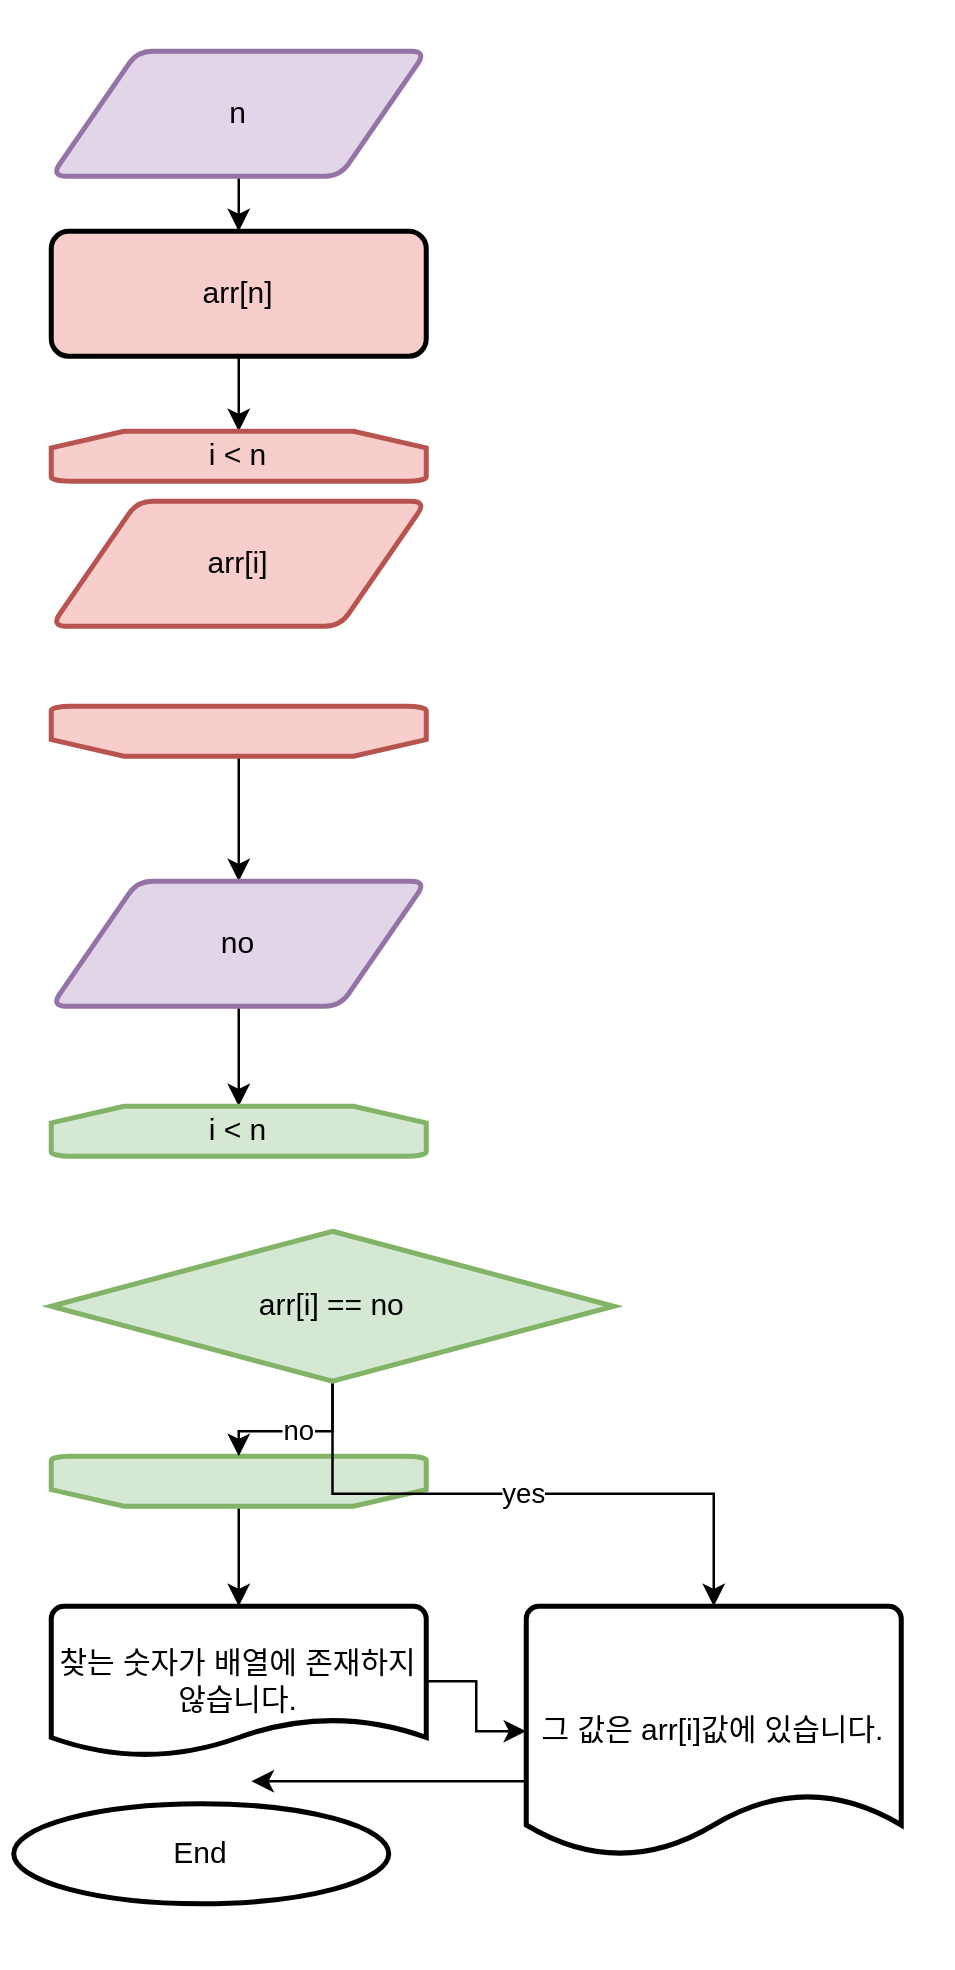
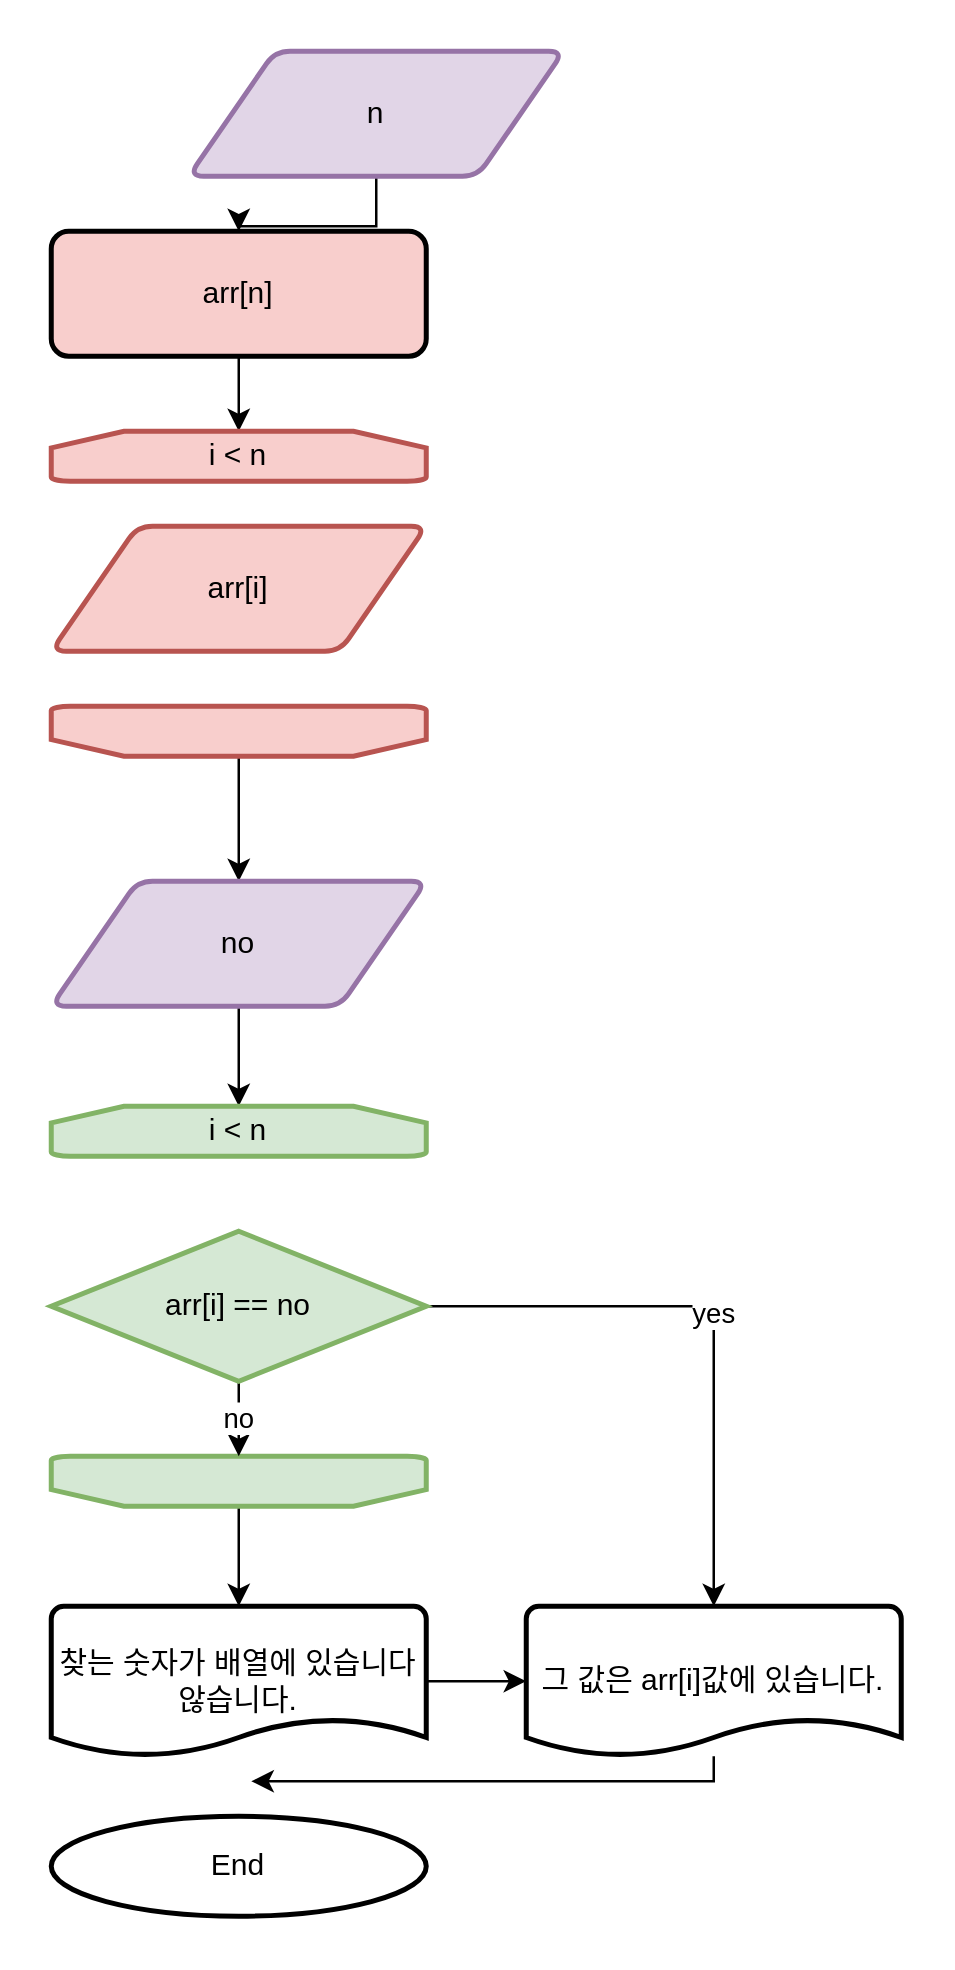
node "n": moved (239, 114) -> (376, 114)
node "arr[i]": moved (239, 564) -> (239, 589)
node "arr[i] == no": size 563x150 -> 375x150
node "찾는 숫자가 배열에 존재하지 않습니다.": label "찾는 숫자가 배열에 존재하지 않습니다." -> "찾는 숫자가 배열에 있습니다 않습니다."
node "그 값은 arr[i]값에 있습니다.": size 375x250 -> 375x150
node "End": moved (201, 1854) -> (239, 1866)
